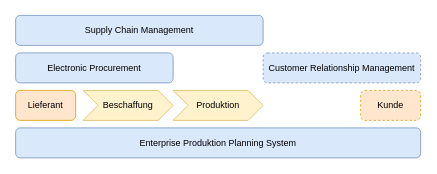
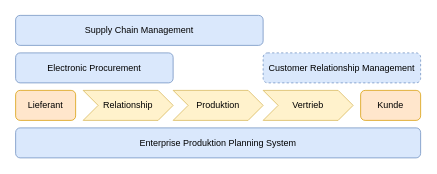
node "Beschaffung": label "Beschaffung" -> "Relationship"
node "Vertrieb": added
node "Kunde": style dashed -> solid
